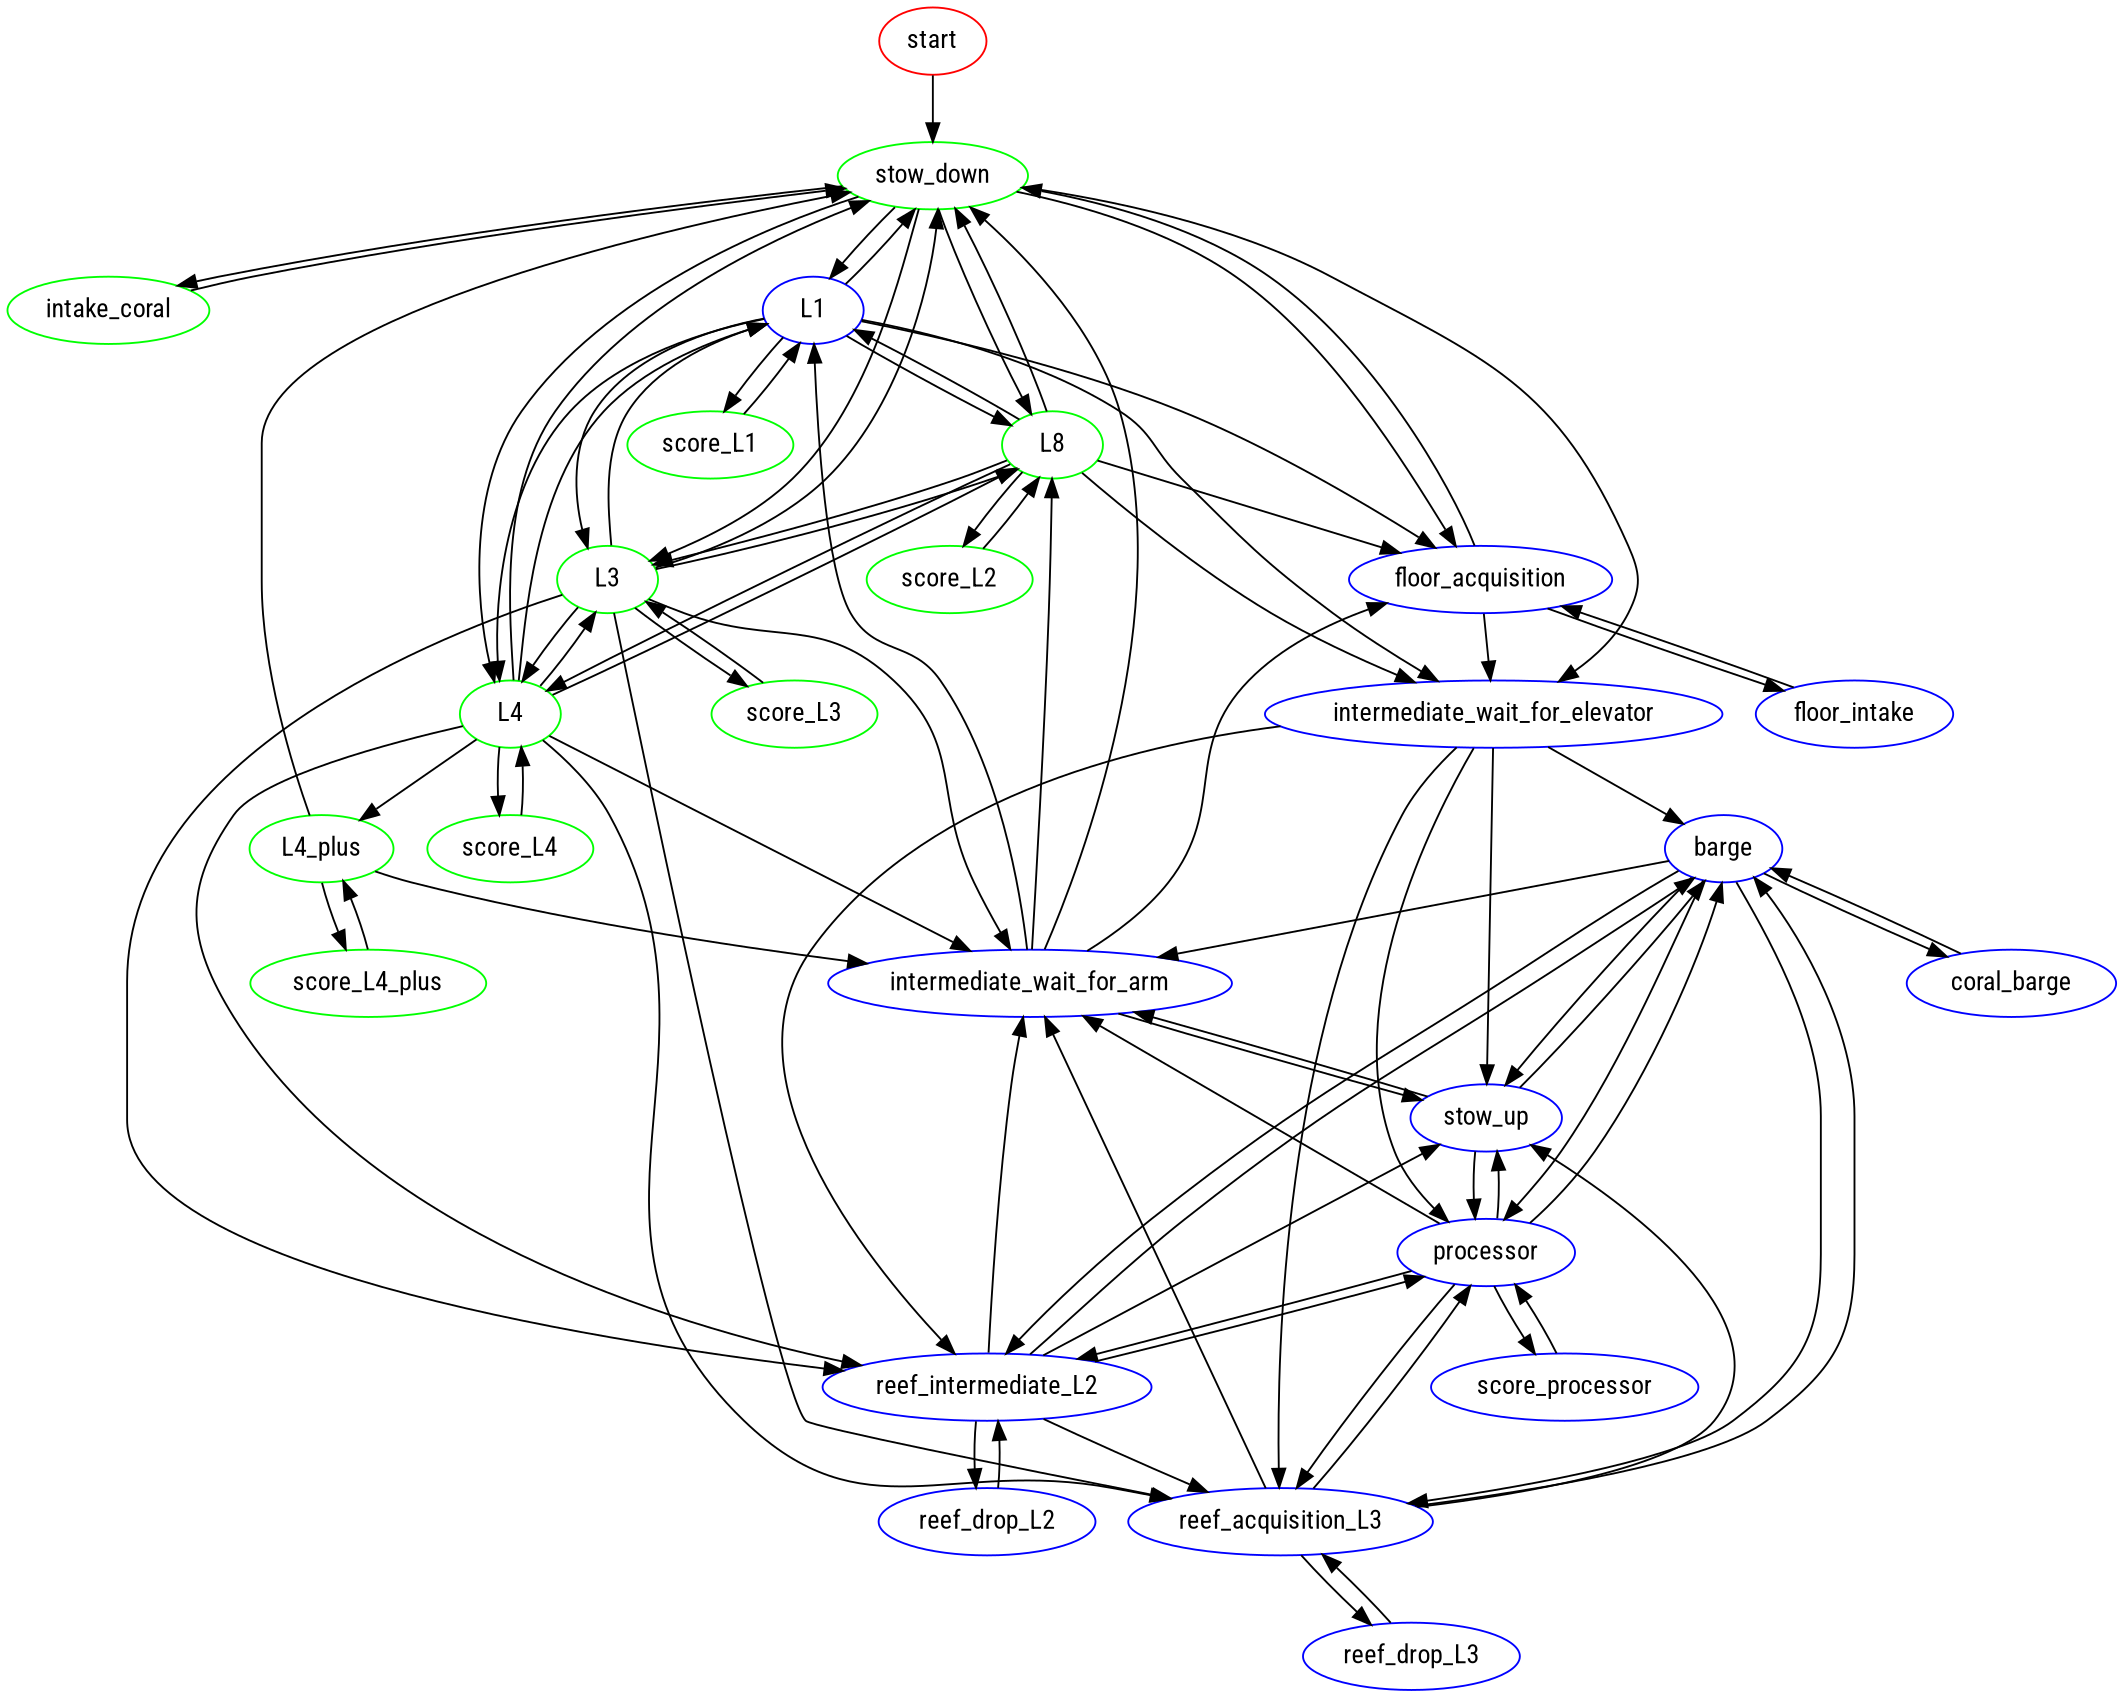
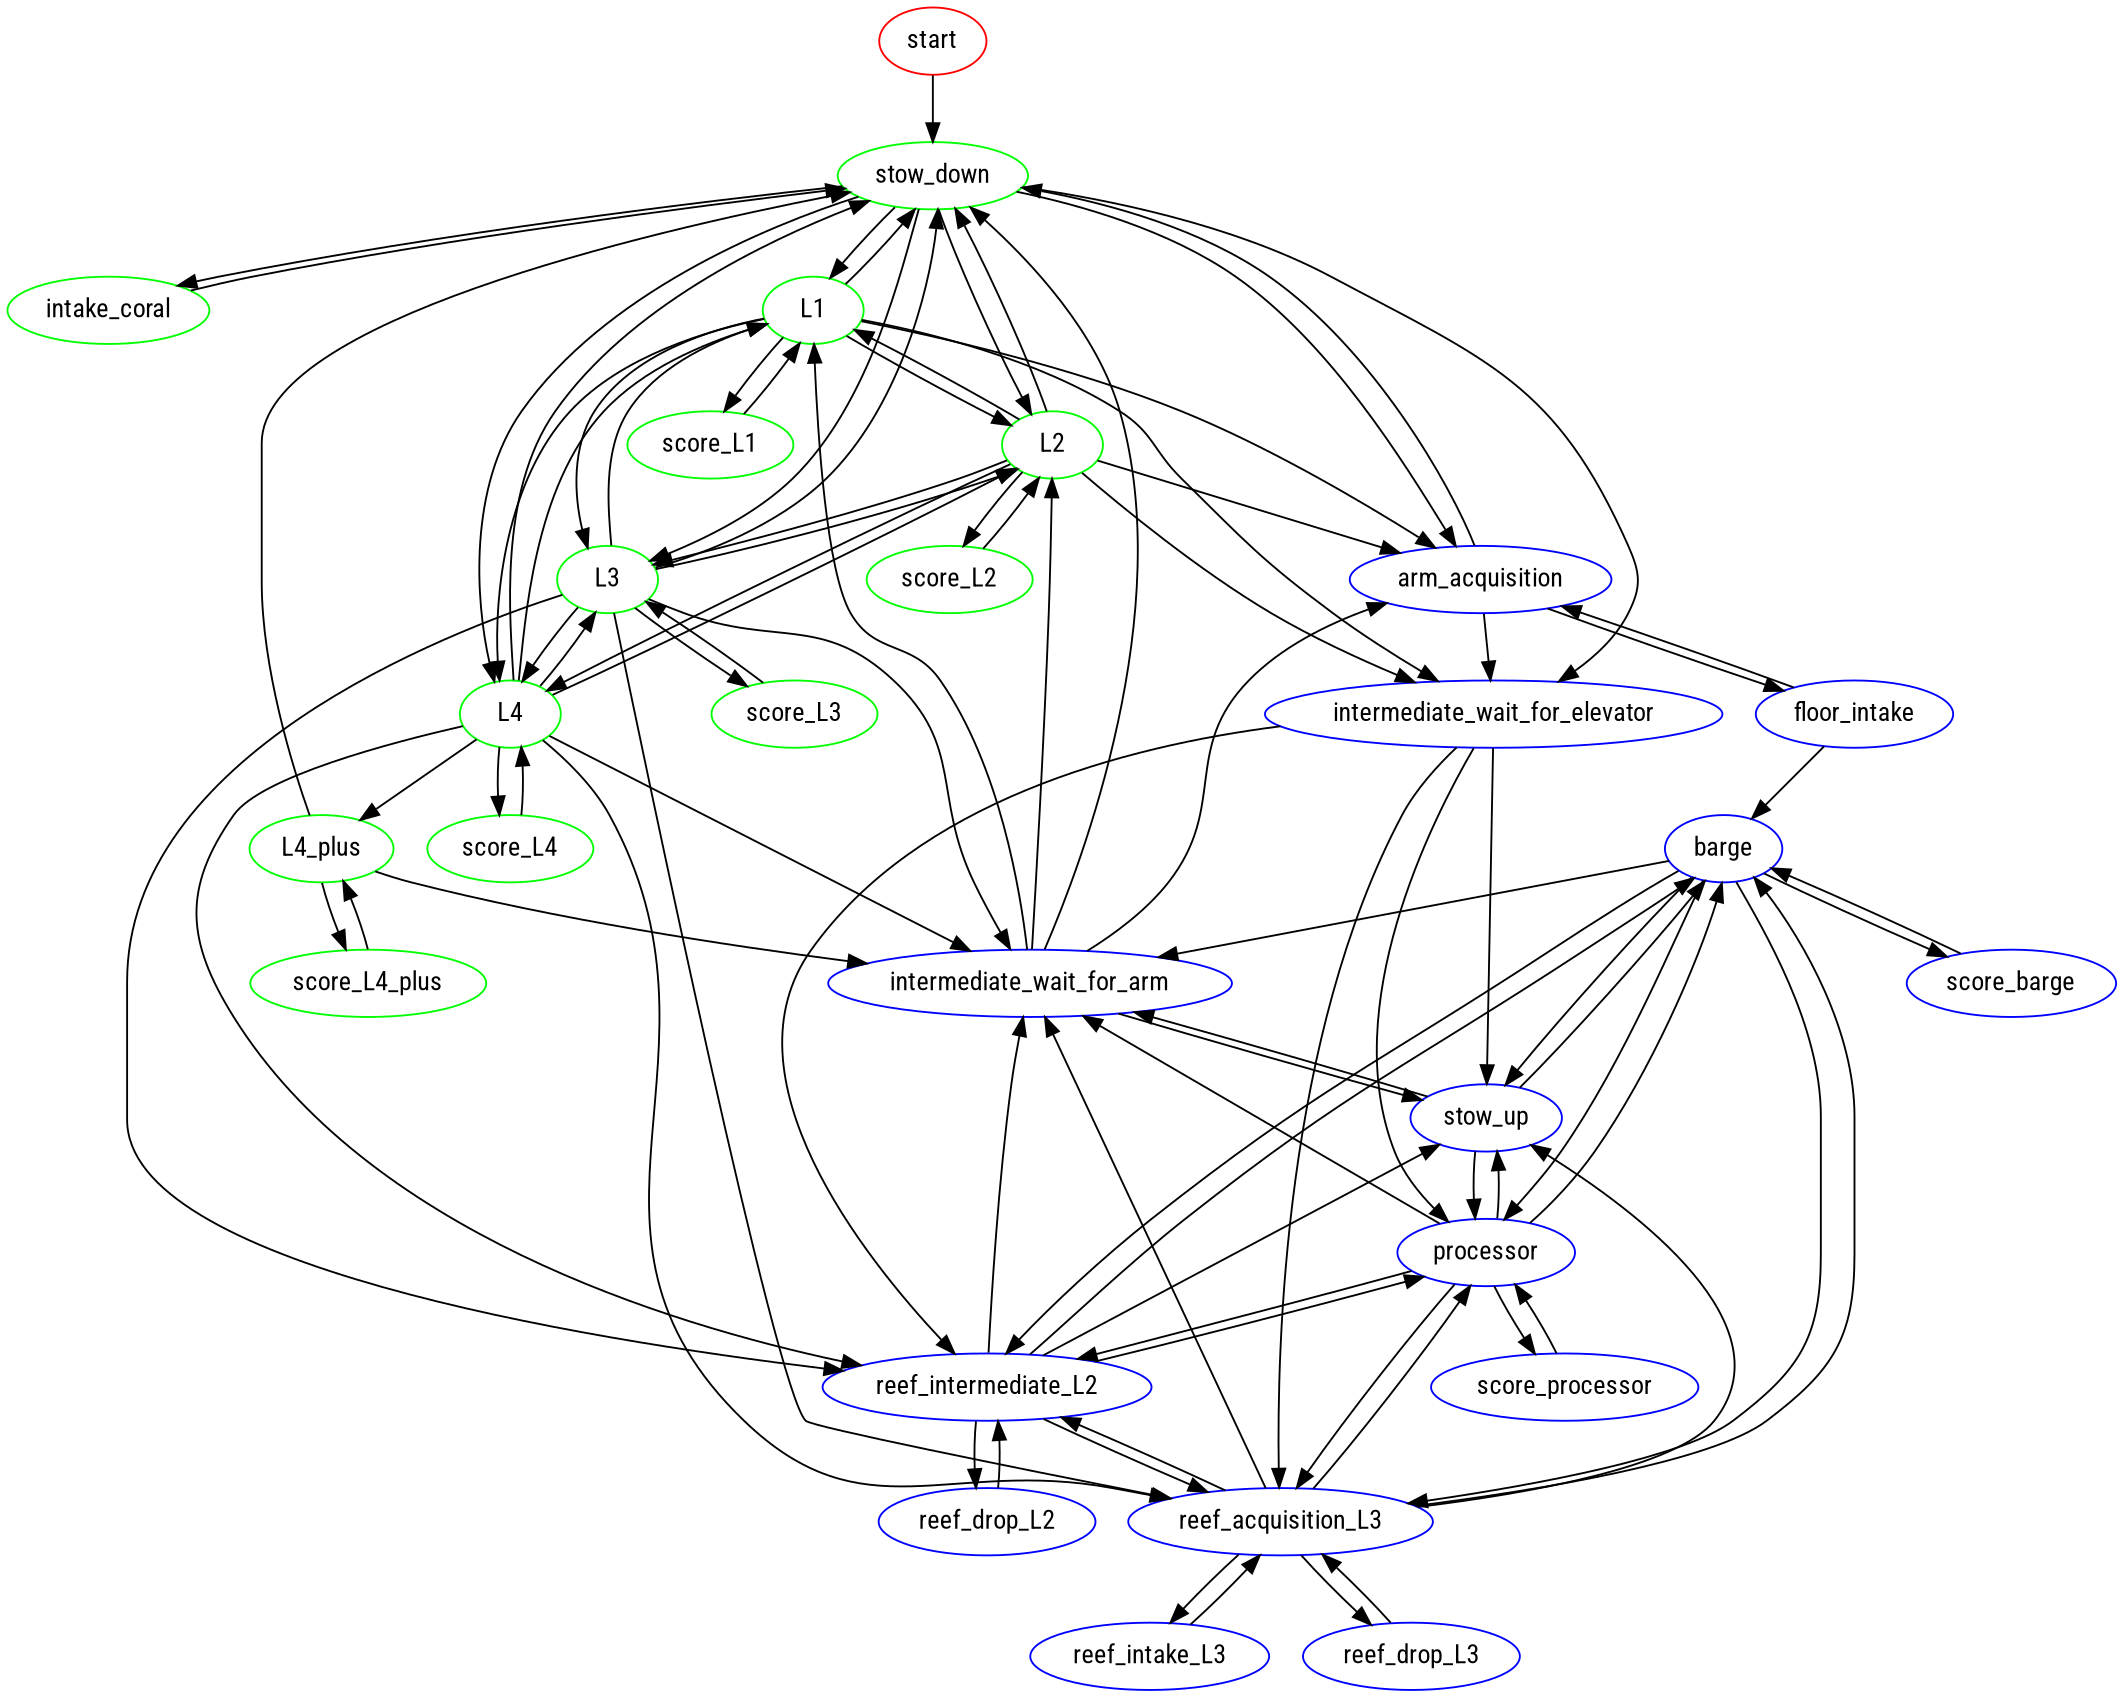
node "L1": color blue -> green
node "L8": label "L8" -> "L2"
node "floor_acquisition": label "floor_acquisition" -> "arm_acquisition"
edge "intermediate_wait_for_elevator" -> "barge": now "floor_intake" -> "barge"
node "coral_barge": label "coral_barge" -> "score_barge"
edge "reef_acquisition_L3" -> "reef_intermediate_L2": added
node "reef_intake_L3": added
